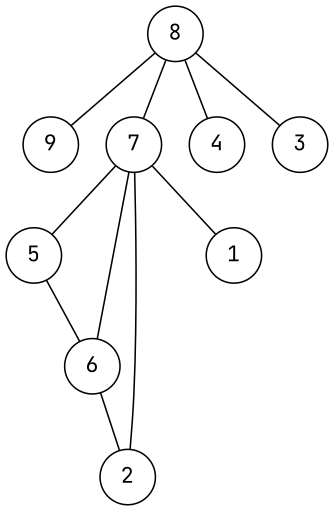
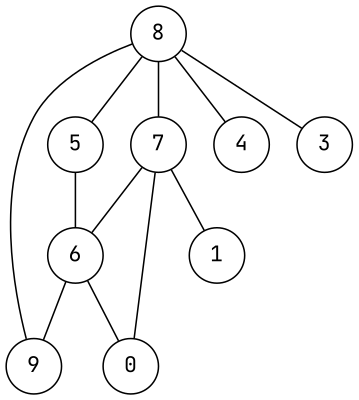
edge "7" -- "5": now "8" -- "5"
edge "6" -- "9": added
node "2": label "2" -> "0"
